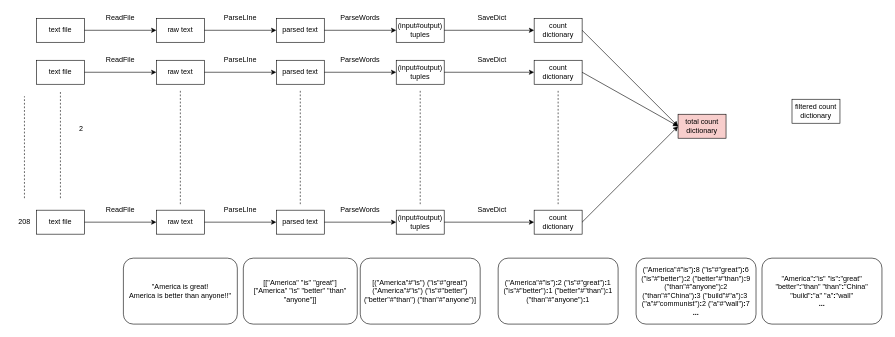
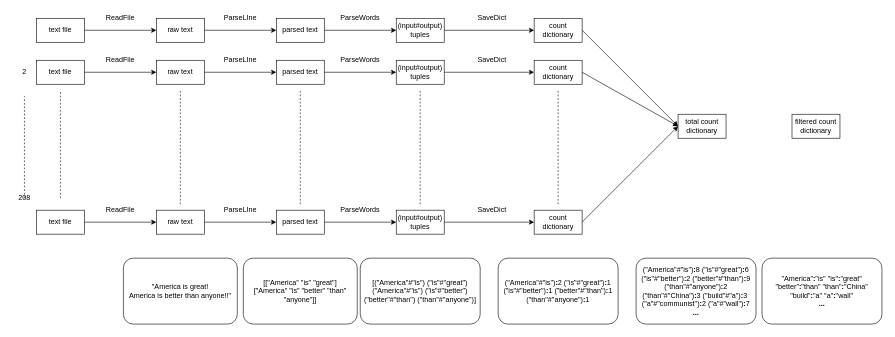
node "filtered count dictionary": moved (816, 111) -> (816, 126)
node "total count dictionary": fillcolor #f8cecc -> #ffffff
node "2": moved (81, 129) -> (24, 72)
node "208": moved (24, 222) -> (24, 198)
